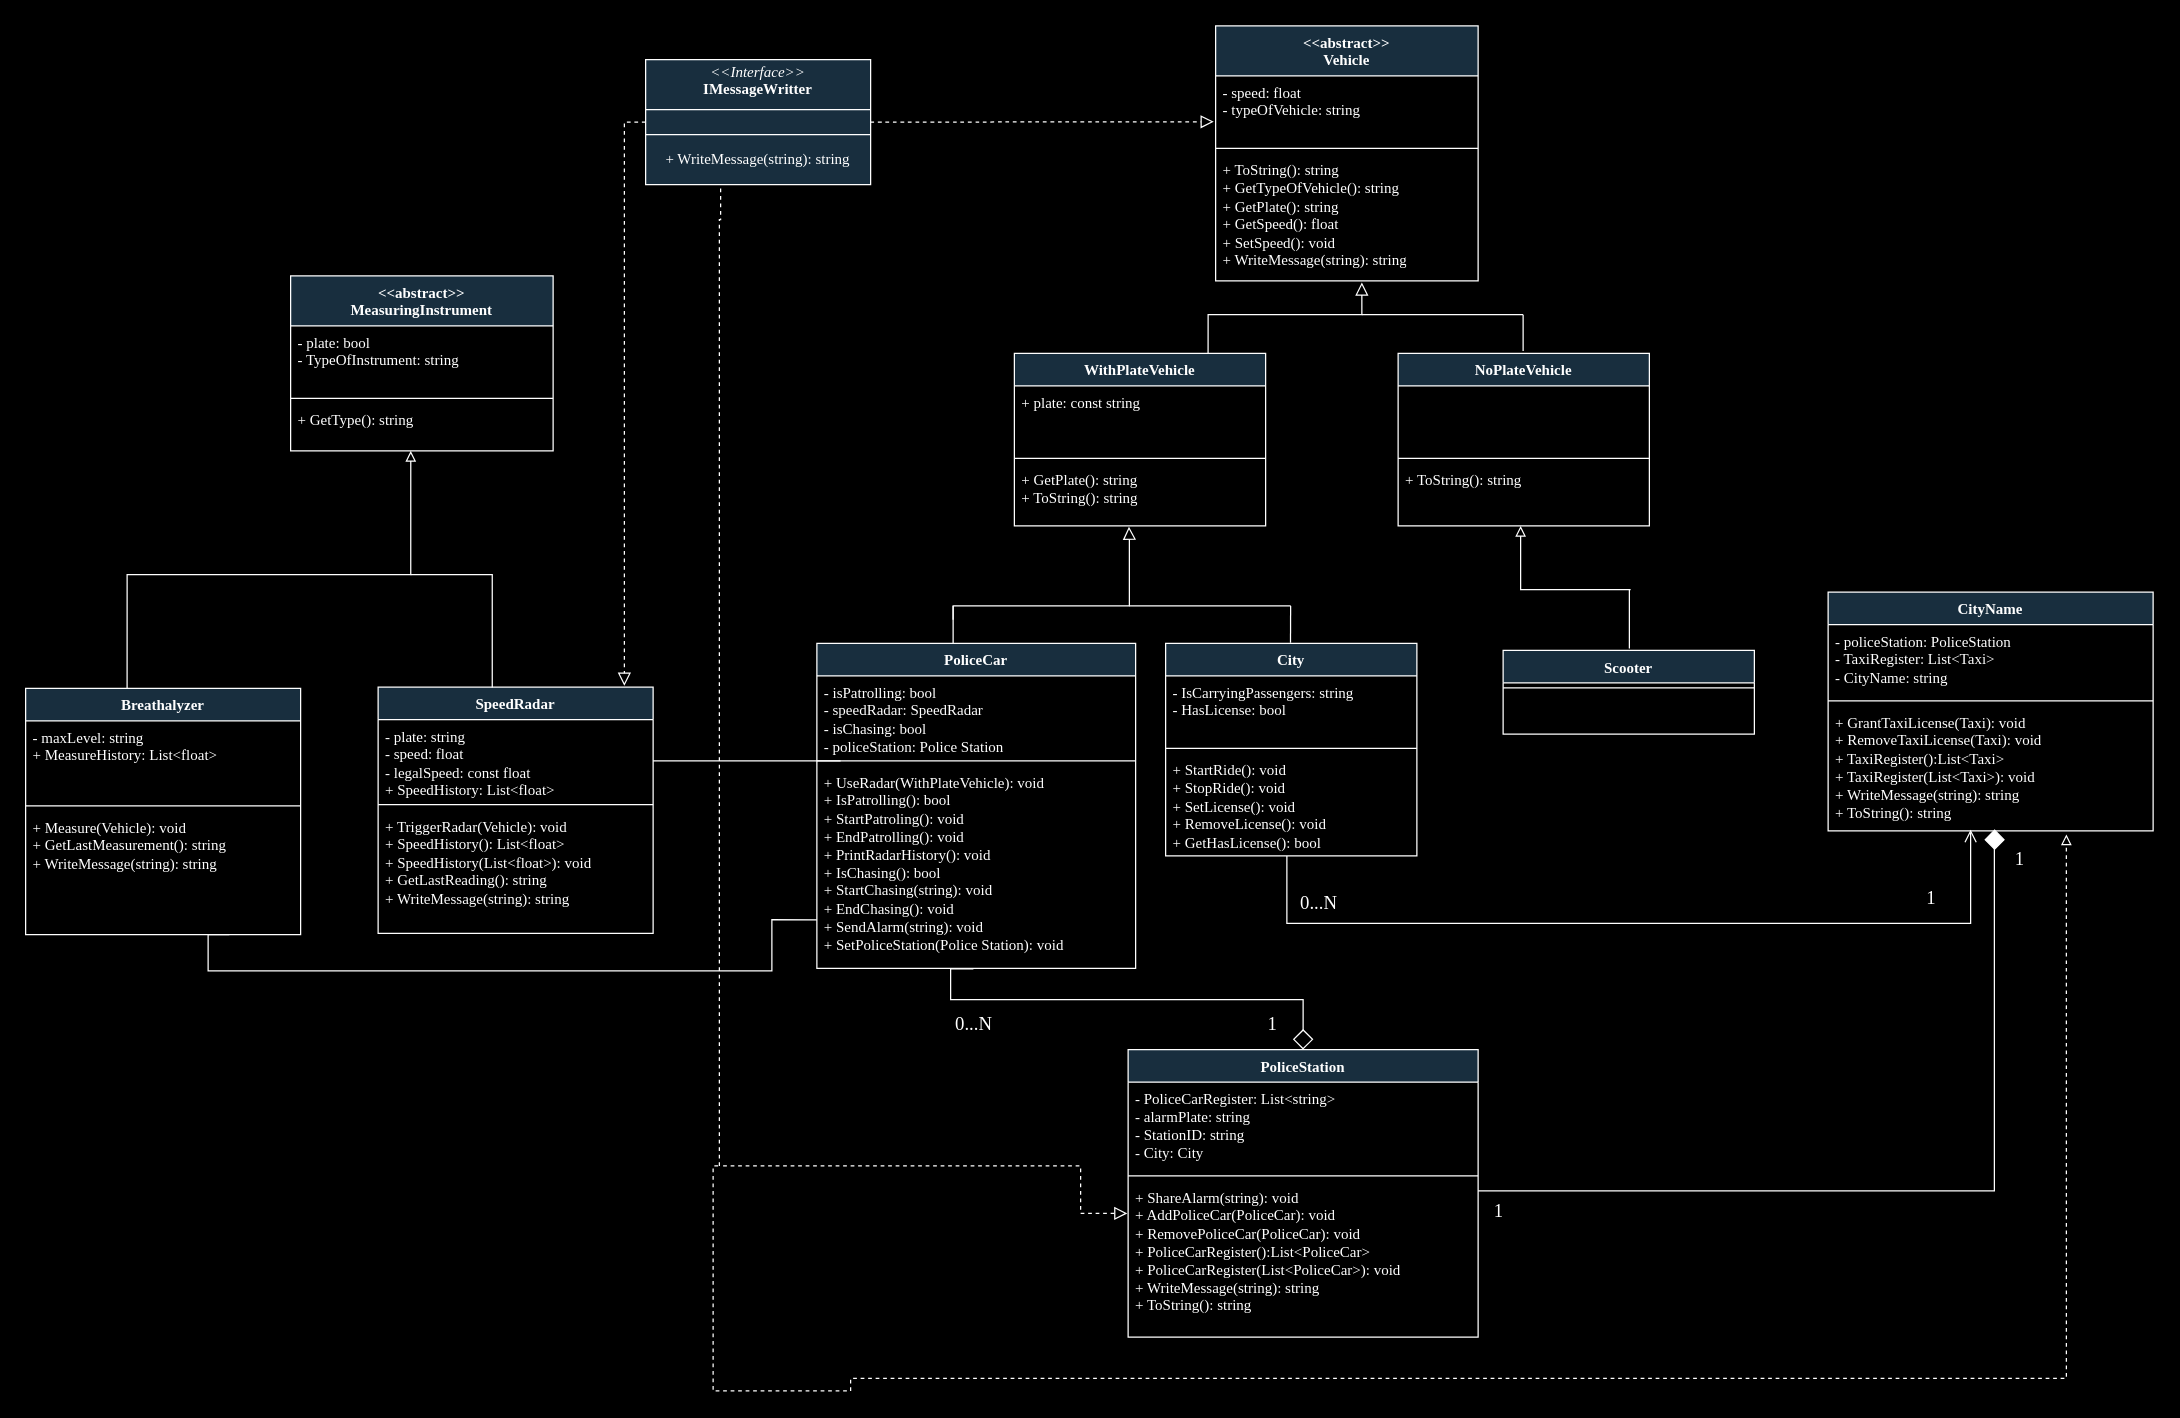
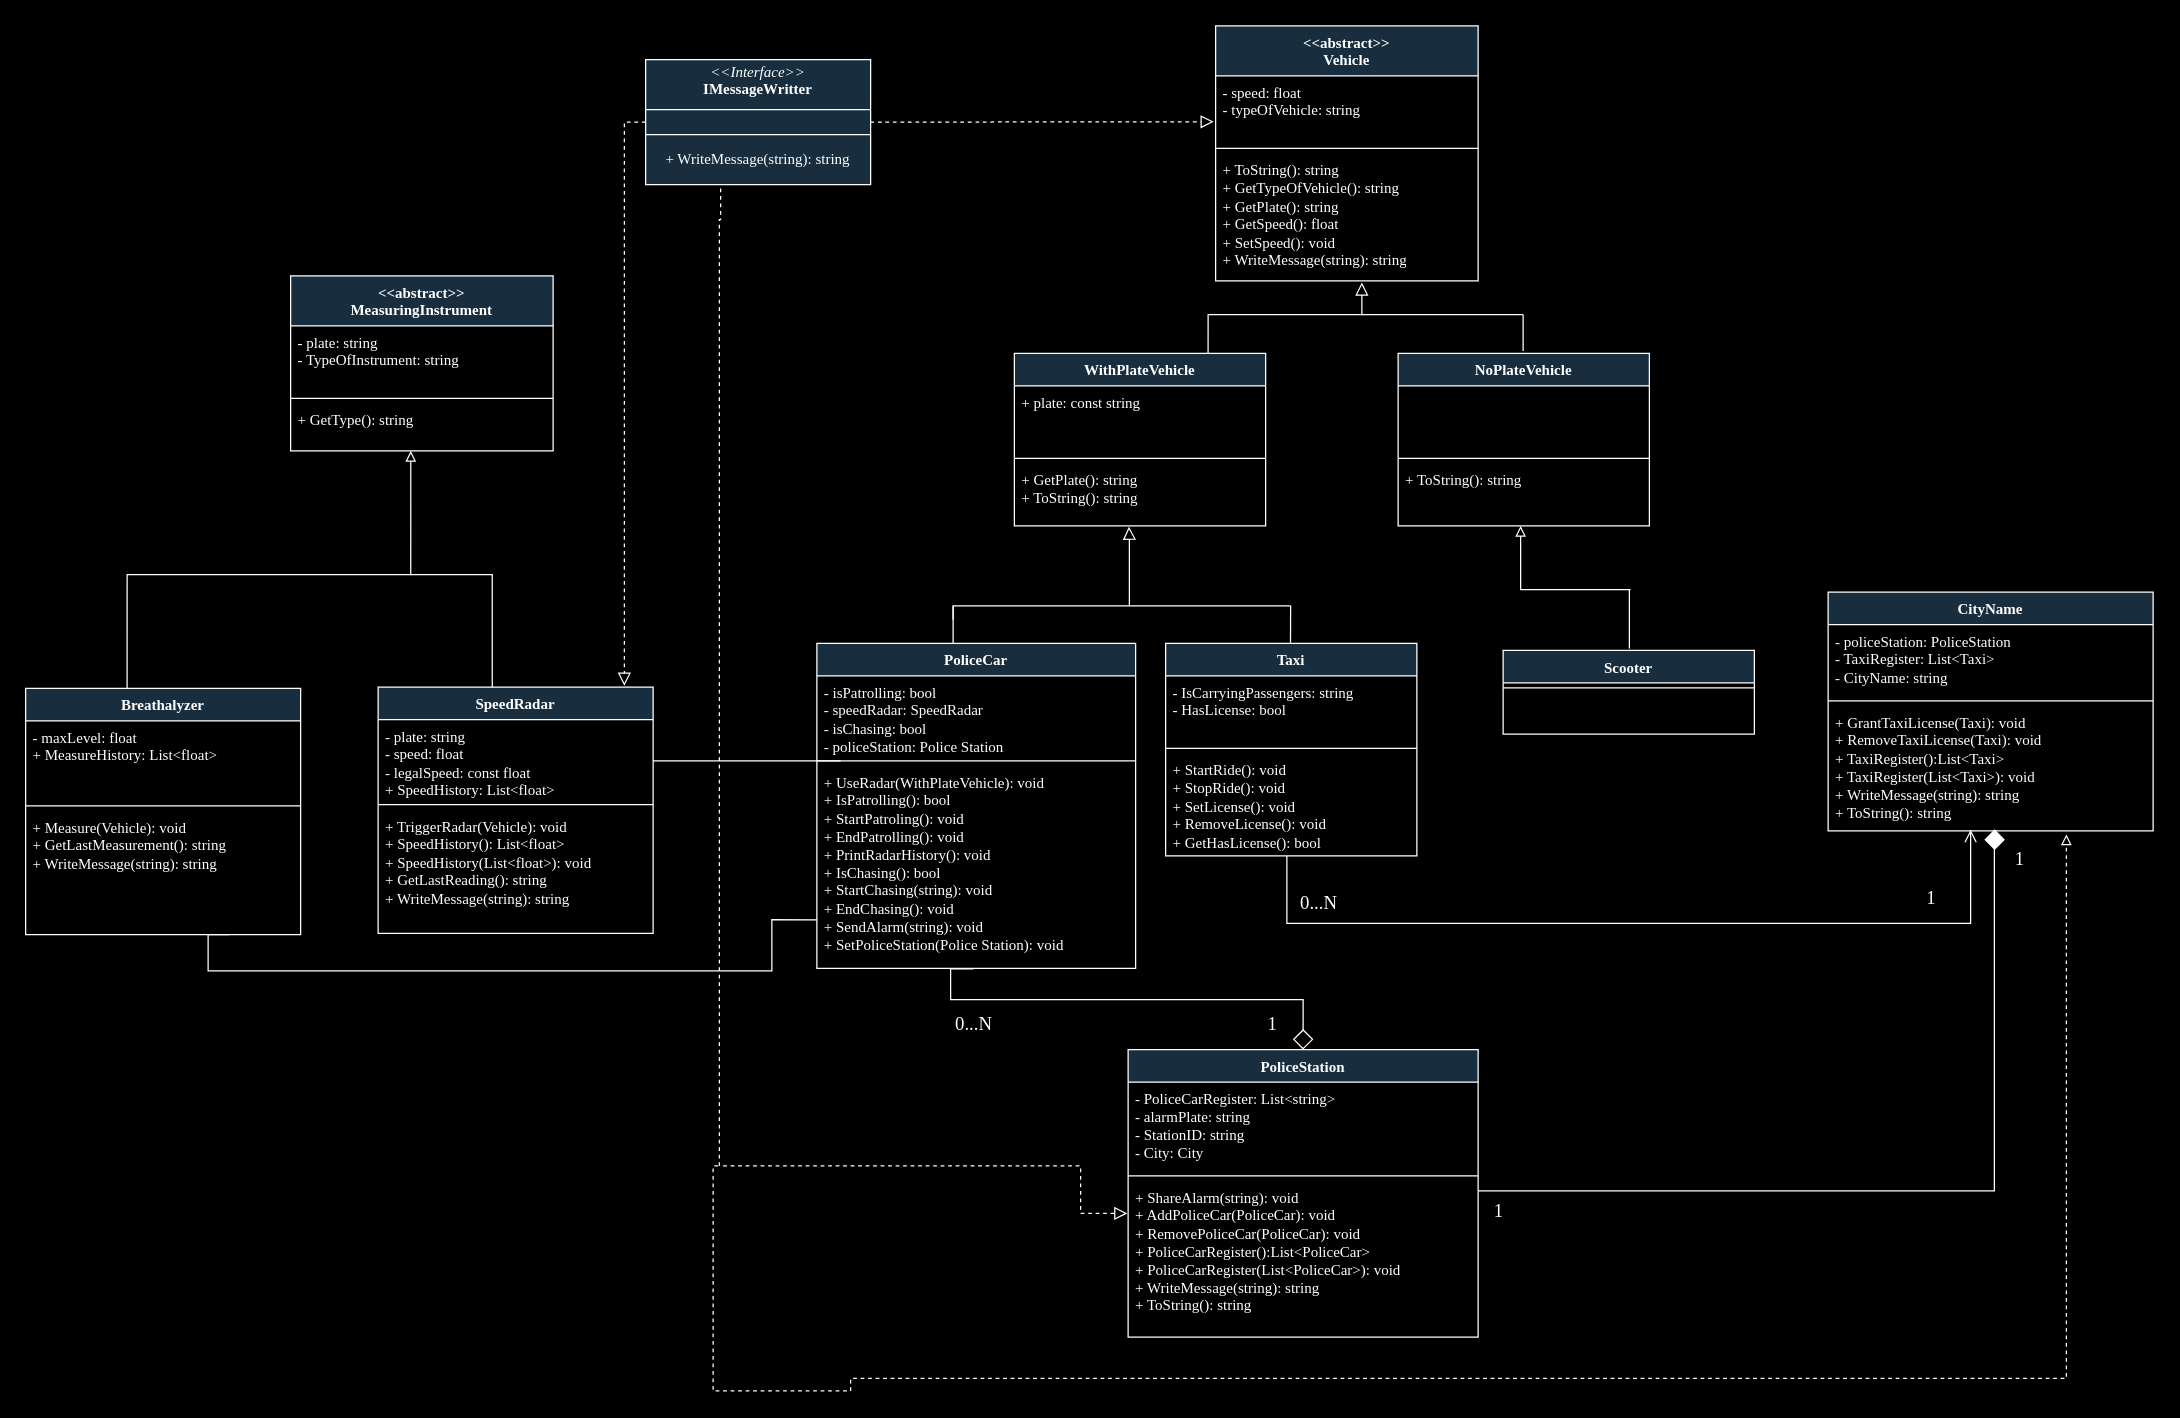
node "- plate: bool - TypeOfInstrument: string": label "- plate: bool - TypeOfInstrument: string" -> "- plate: string - TypeOfInstrument: string"
node "City": label "City" -> "Taxi"
node "- maxLevel: string + MeasureHistory: List<float>": label "- maxLevel: string + MeasureHistory: List<float>" -> "- maxLevel: float + MeasureHistory: List<float>"
